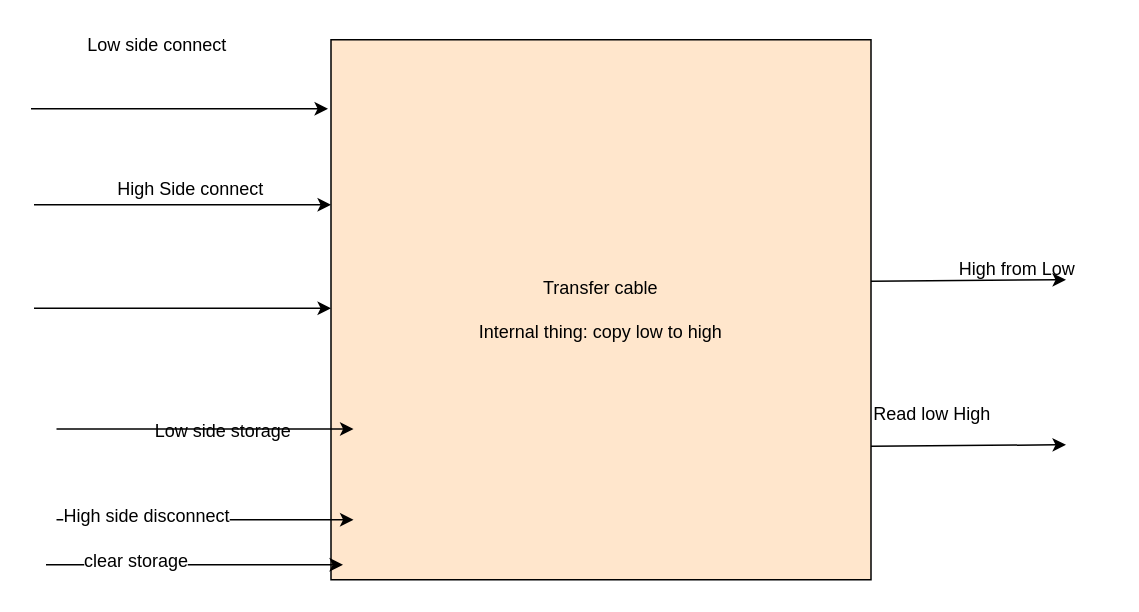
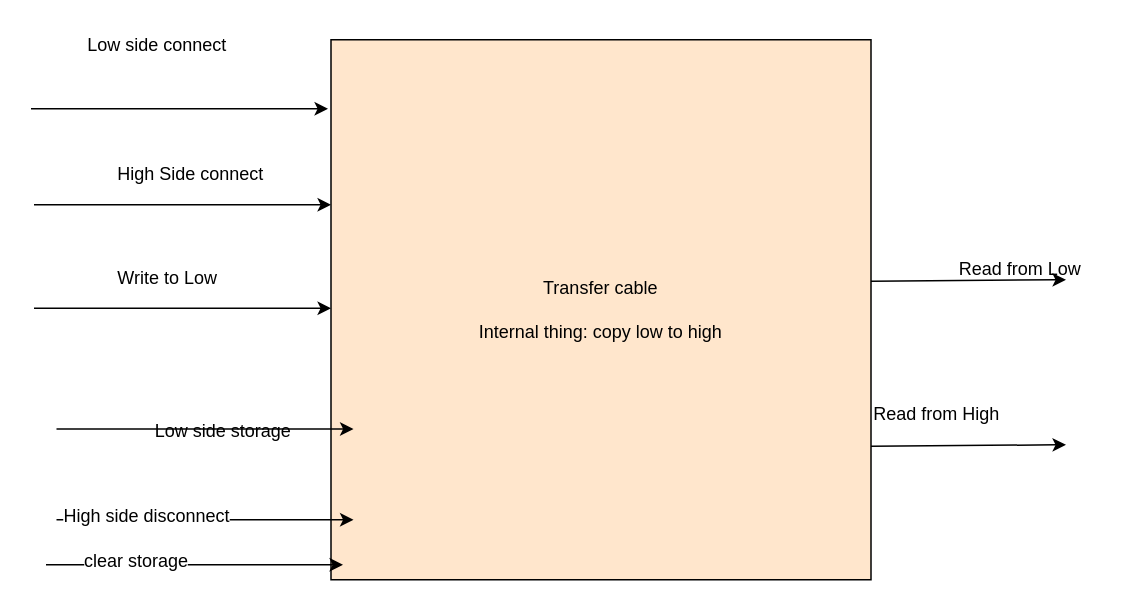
node "High Side connect": moved (205, 190) -> (205, 175)
node "High from Low": label "High from Low" -> "Read from Low"
node "Write to Low": added
node "Read low High": label "Read low High" -> "Read from High"
